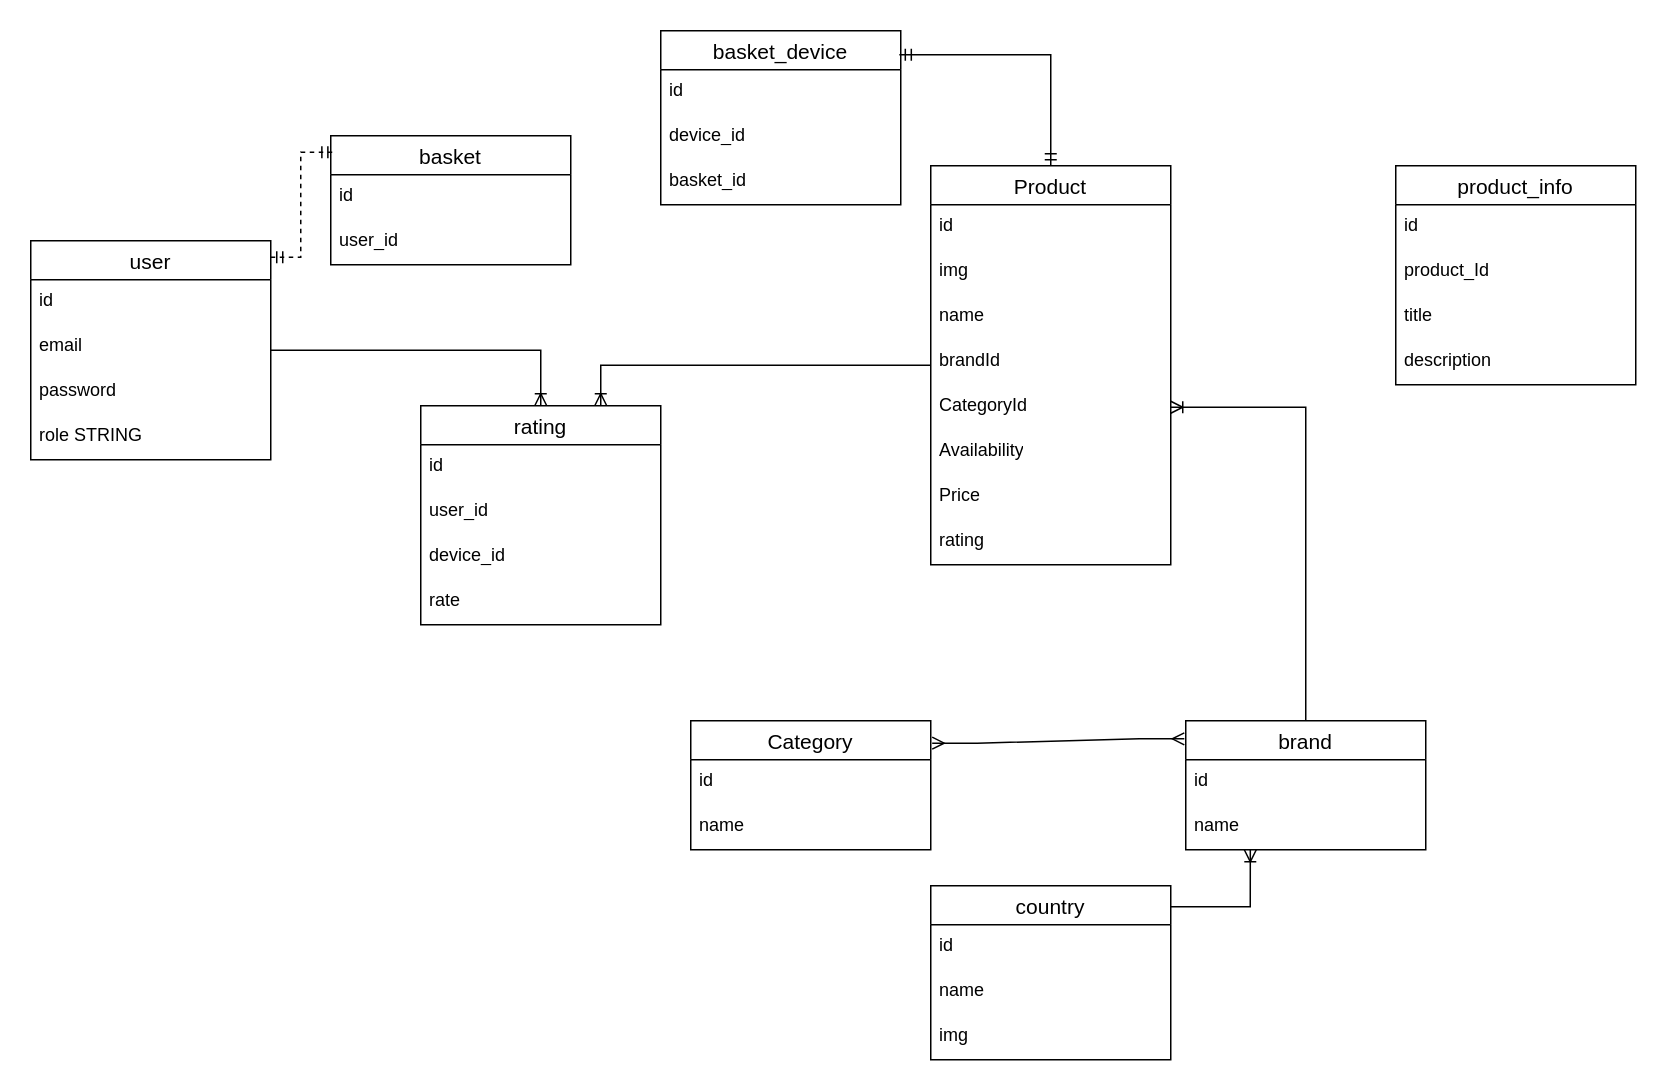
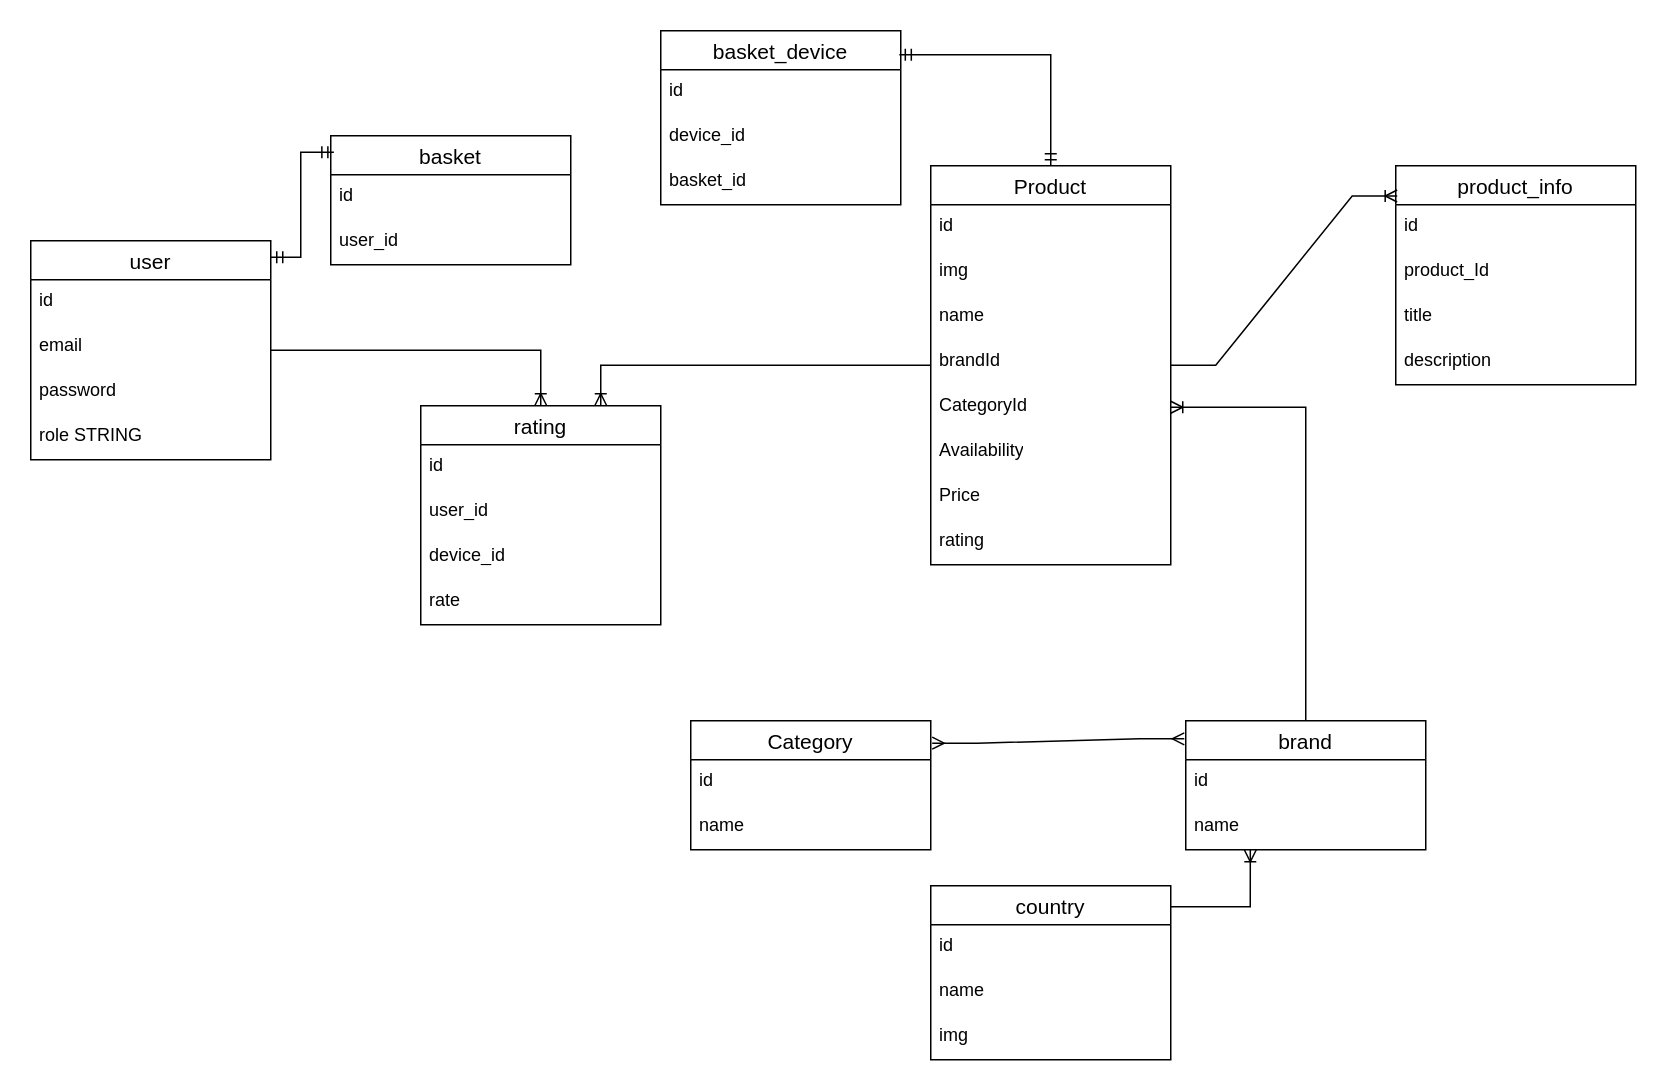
edge "basket" -- "user": style dashed -> solid
edge "Product" -> "product_info": added
